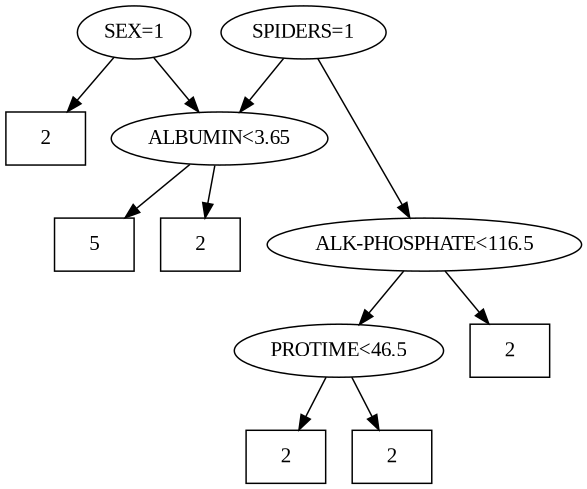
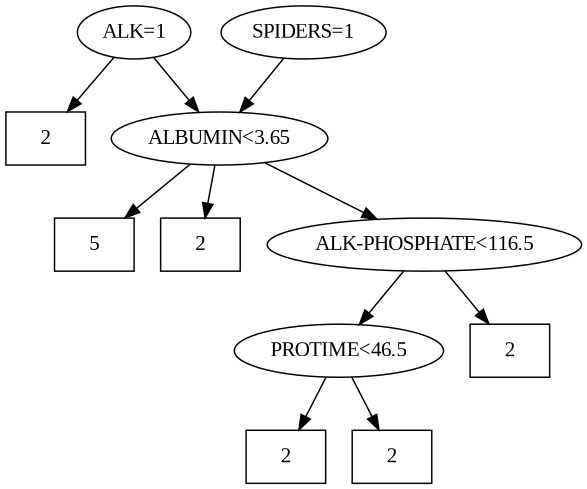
node "SEX=1": label "SEX=1" -> "ALK=1"
edge "SPIDERS=1" -> "ALK-PHOSPHATE<116.5": now "ALBUMIN<3.65" -> "ALK-PHOSPHATE<116.5"
